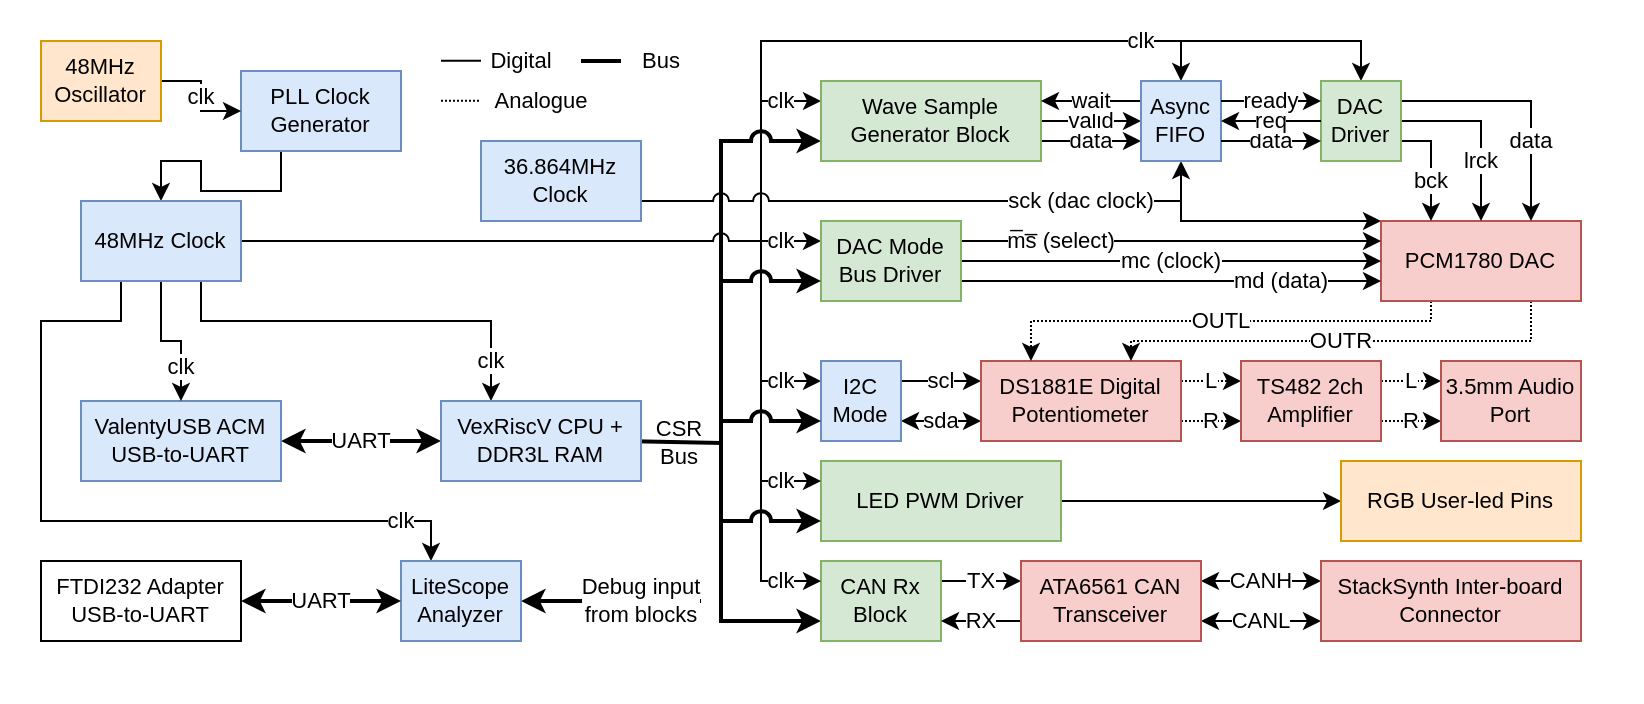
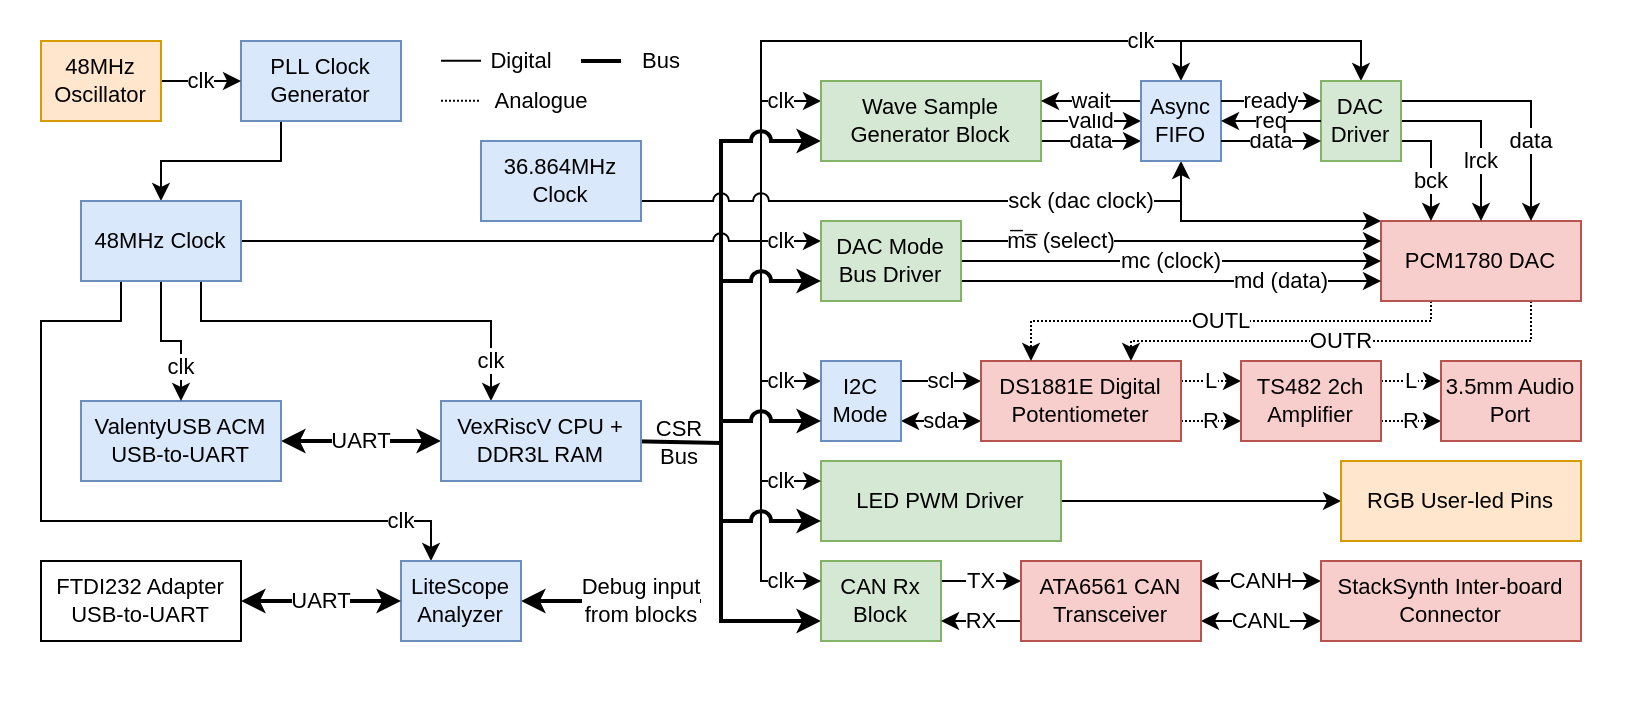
node "PLL Clock Generator": moved (321, 111) -> (321, 81)
